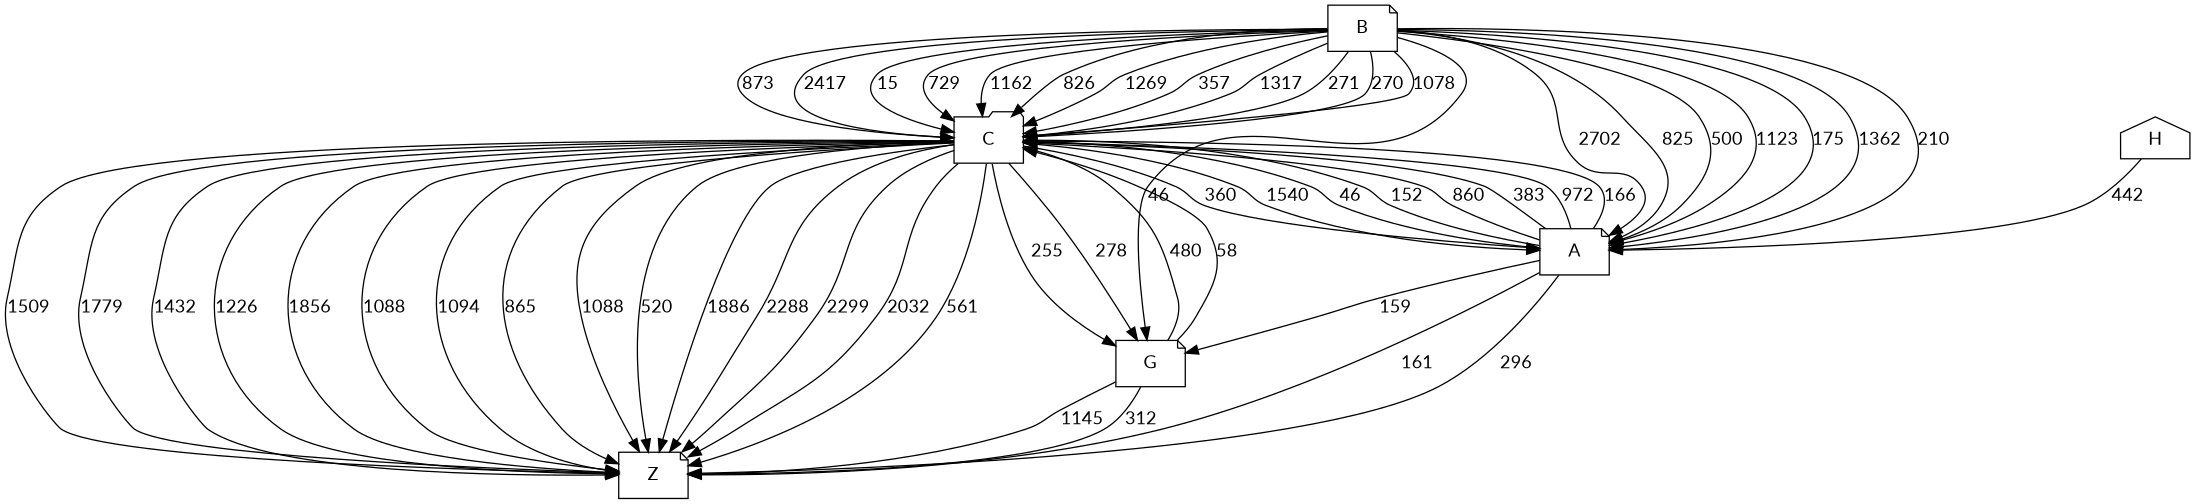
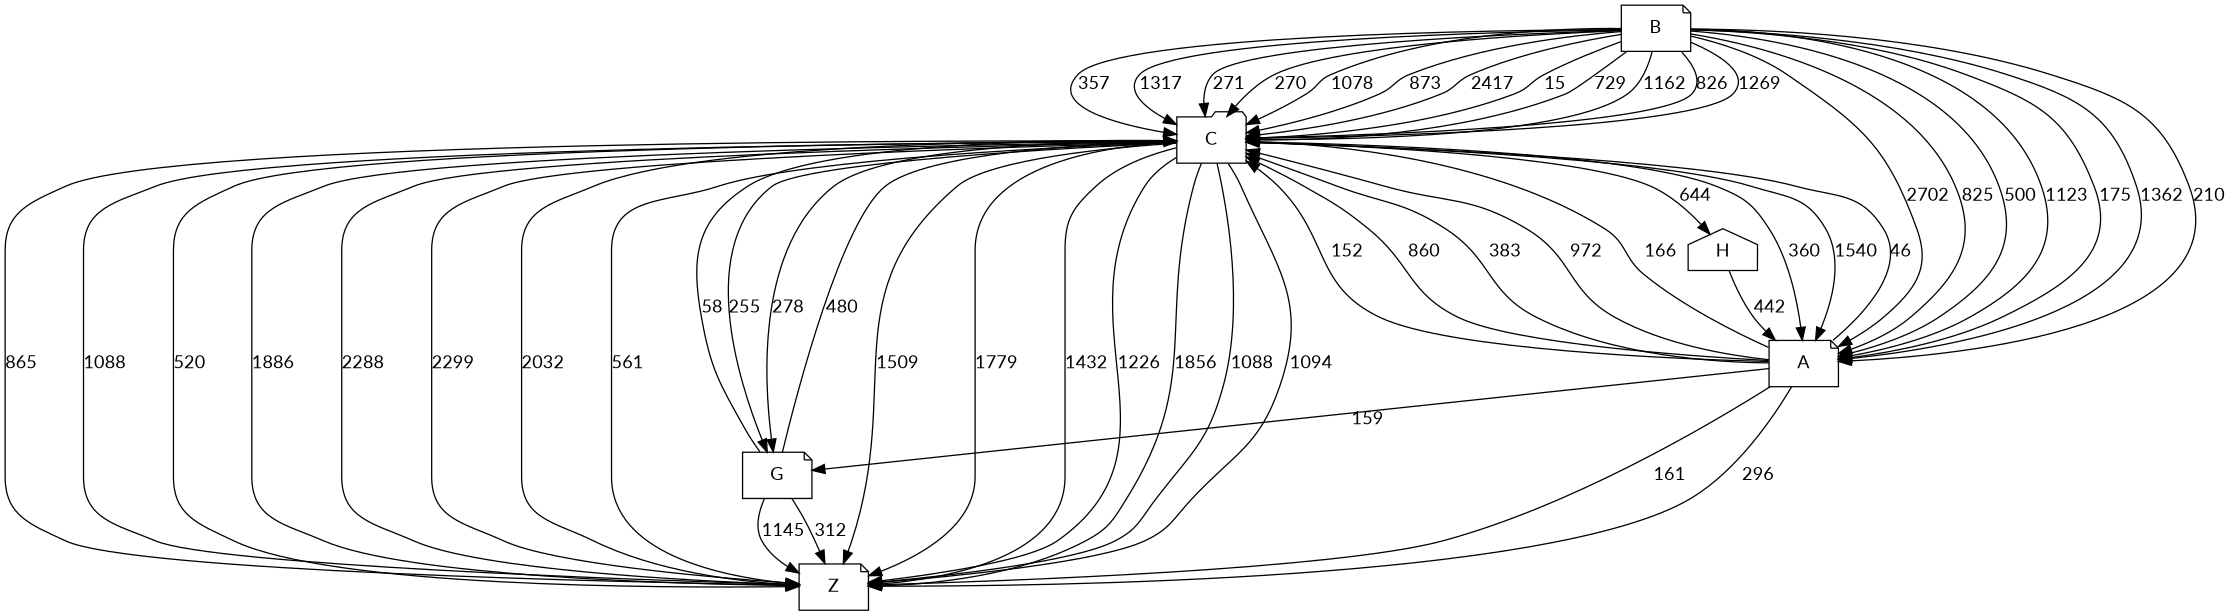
edge "B" -> "G": removed, label "46"
edge "C" -> "H": added, label "644"
